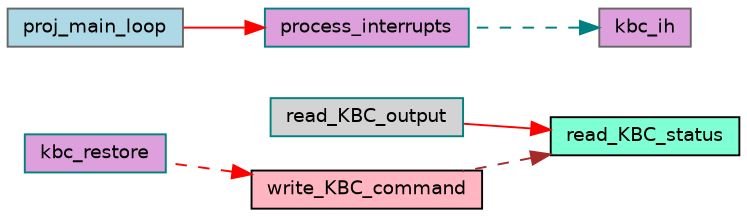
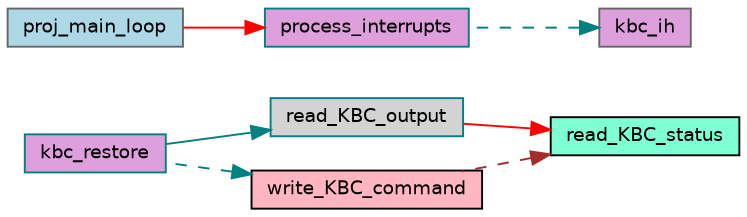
edge "kbc_restore" -> "read_KBC_output": added
edge "kbc_restore" -> "write_KBC_command": color red -> teal
